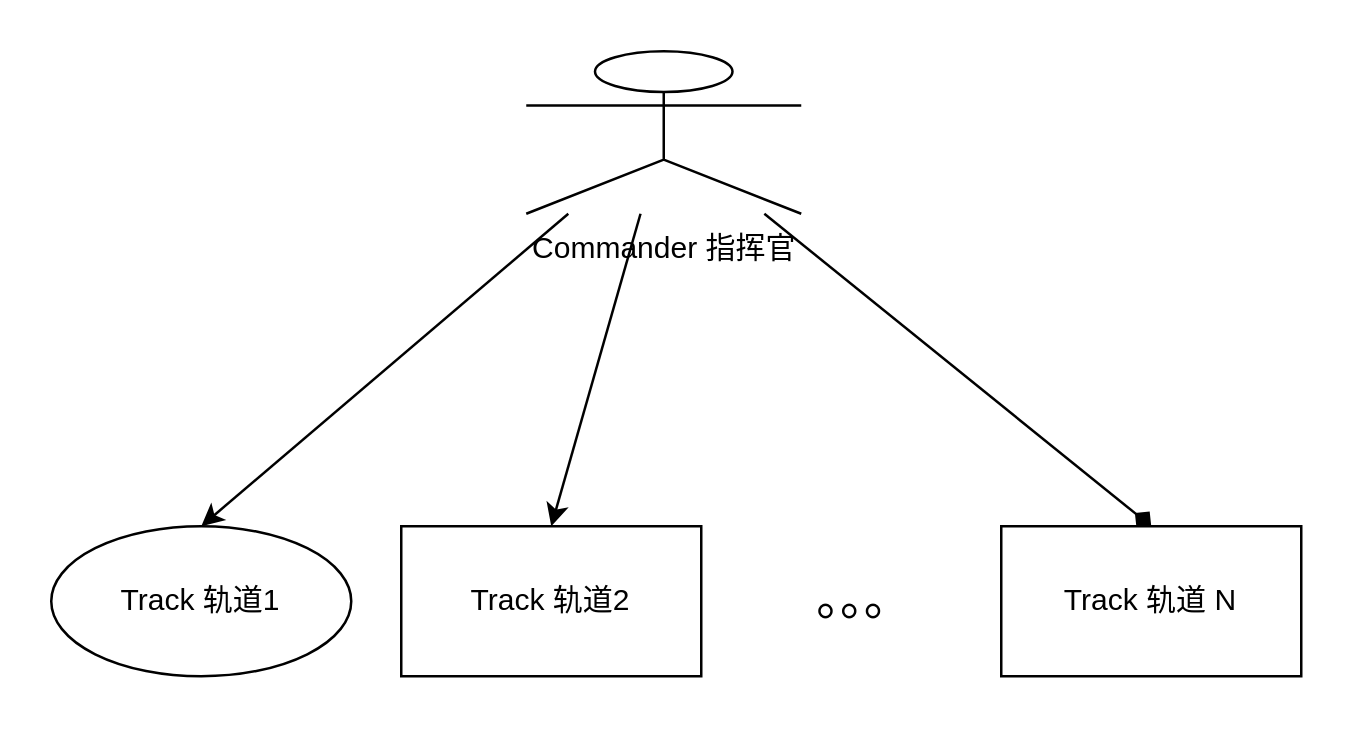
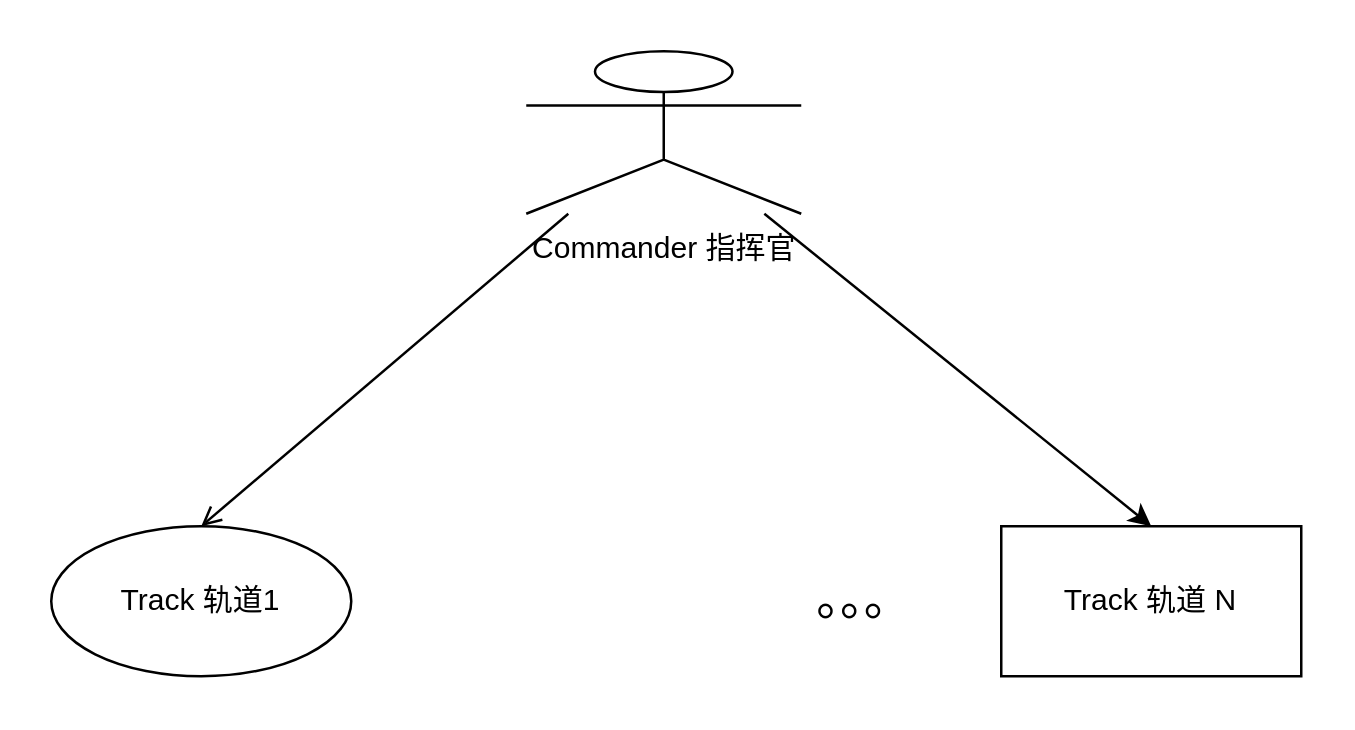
edge "Commander 指挥官" -> "Track 轨道2": removed
edge "Commander 指挥官" -> "Track 轨道 N": arrowhead diamond -> classic
edge "Commander 指挥官" -> "Track 轨道1": arrowhead classic -> open
node "Track 轨道2": removed
